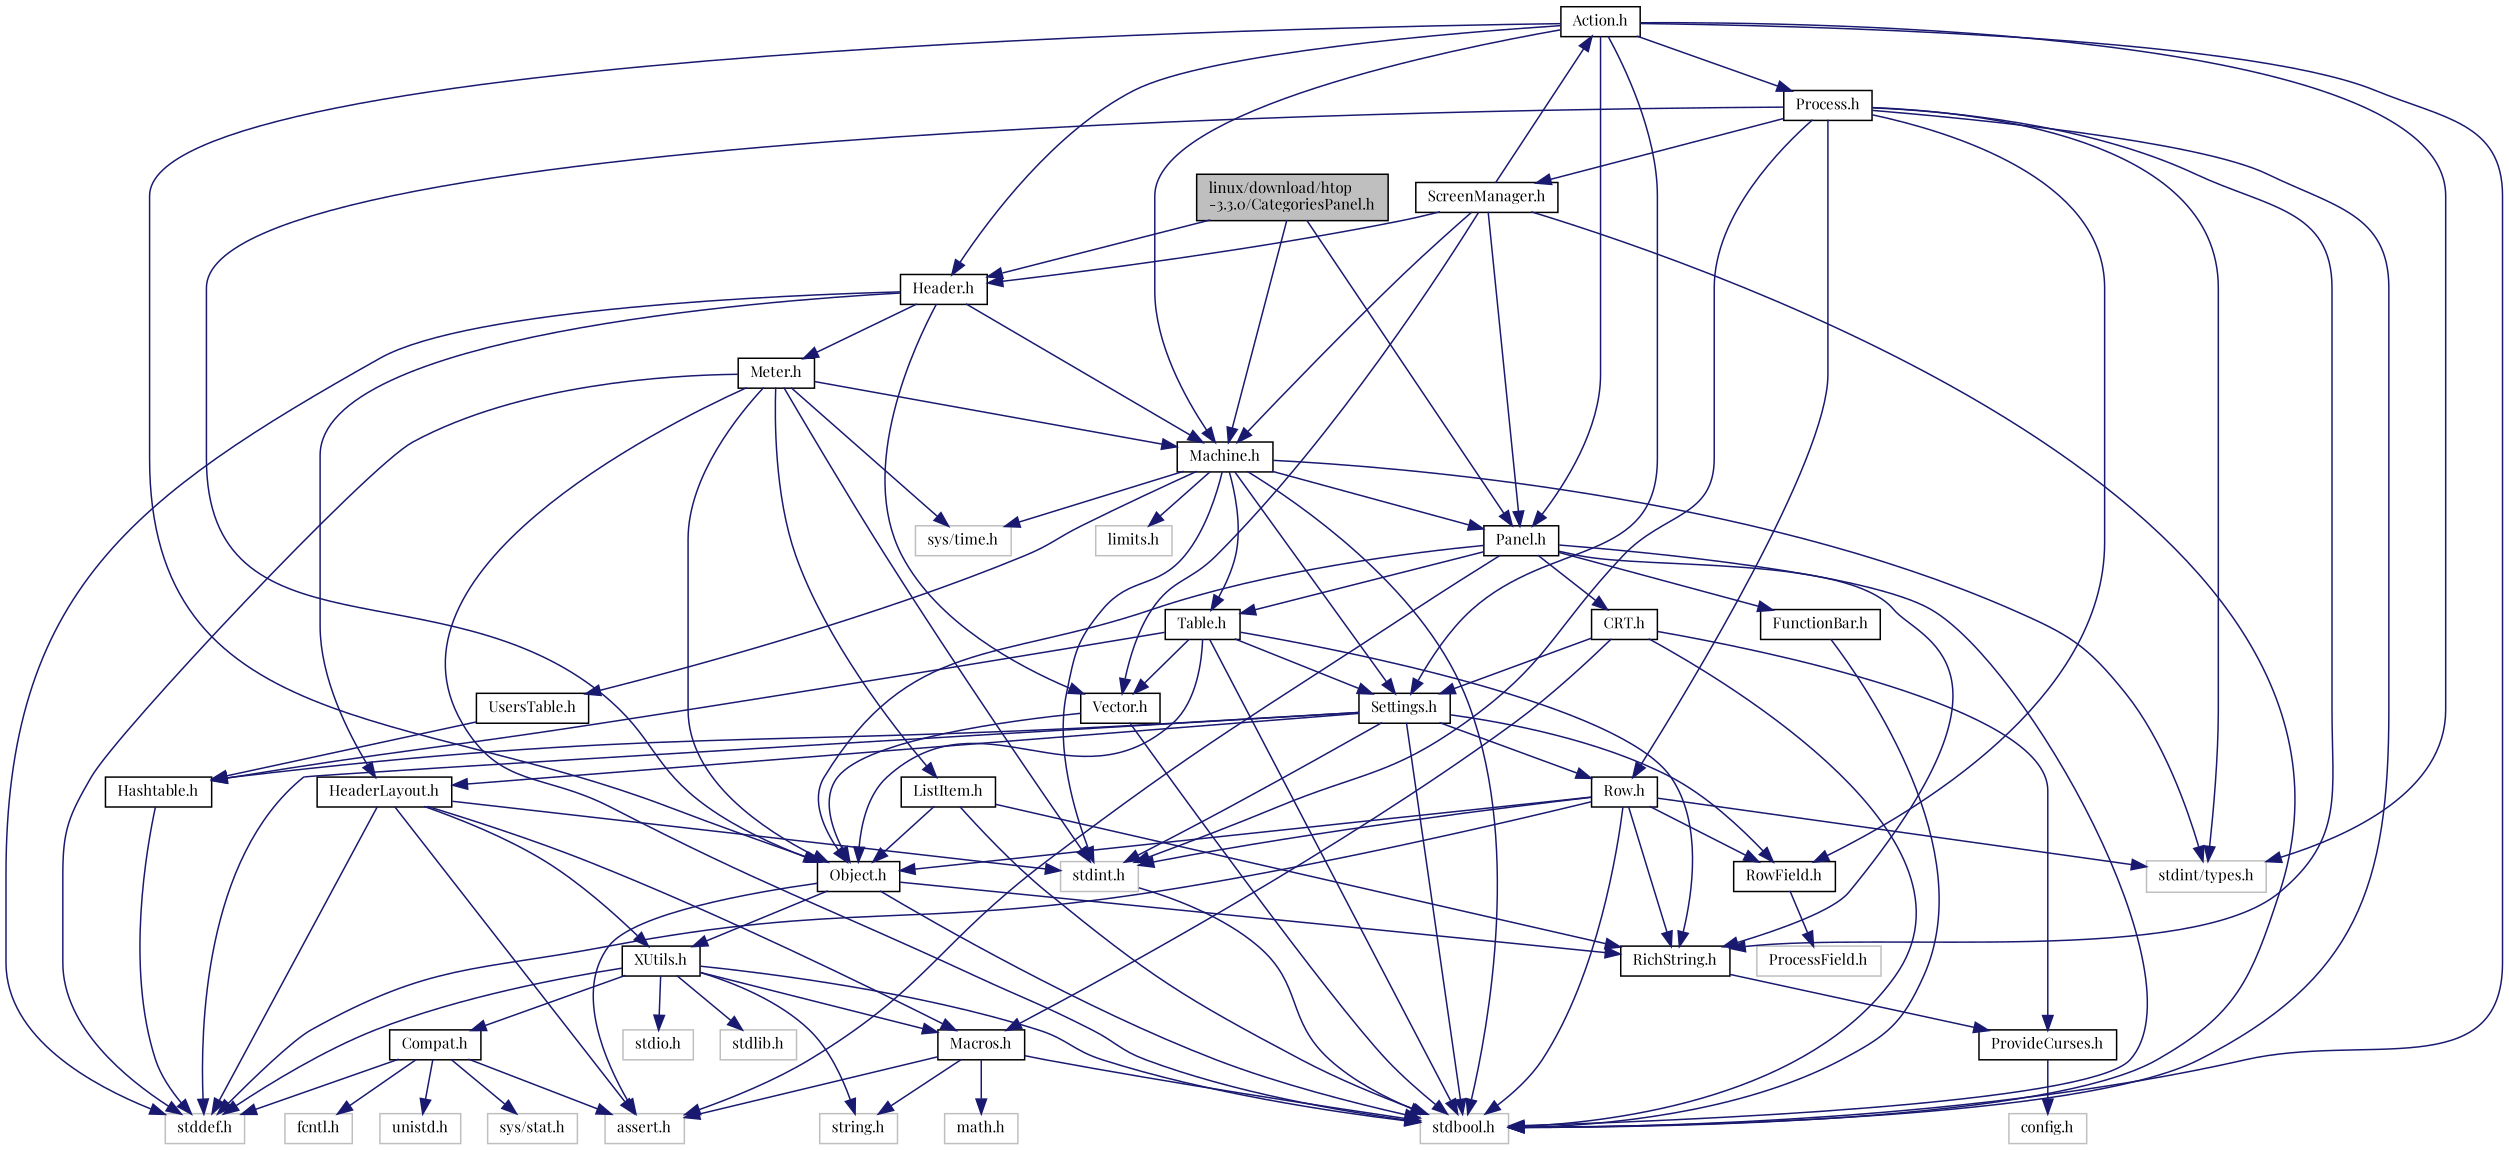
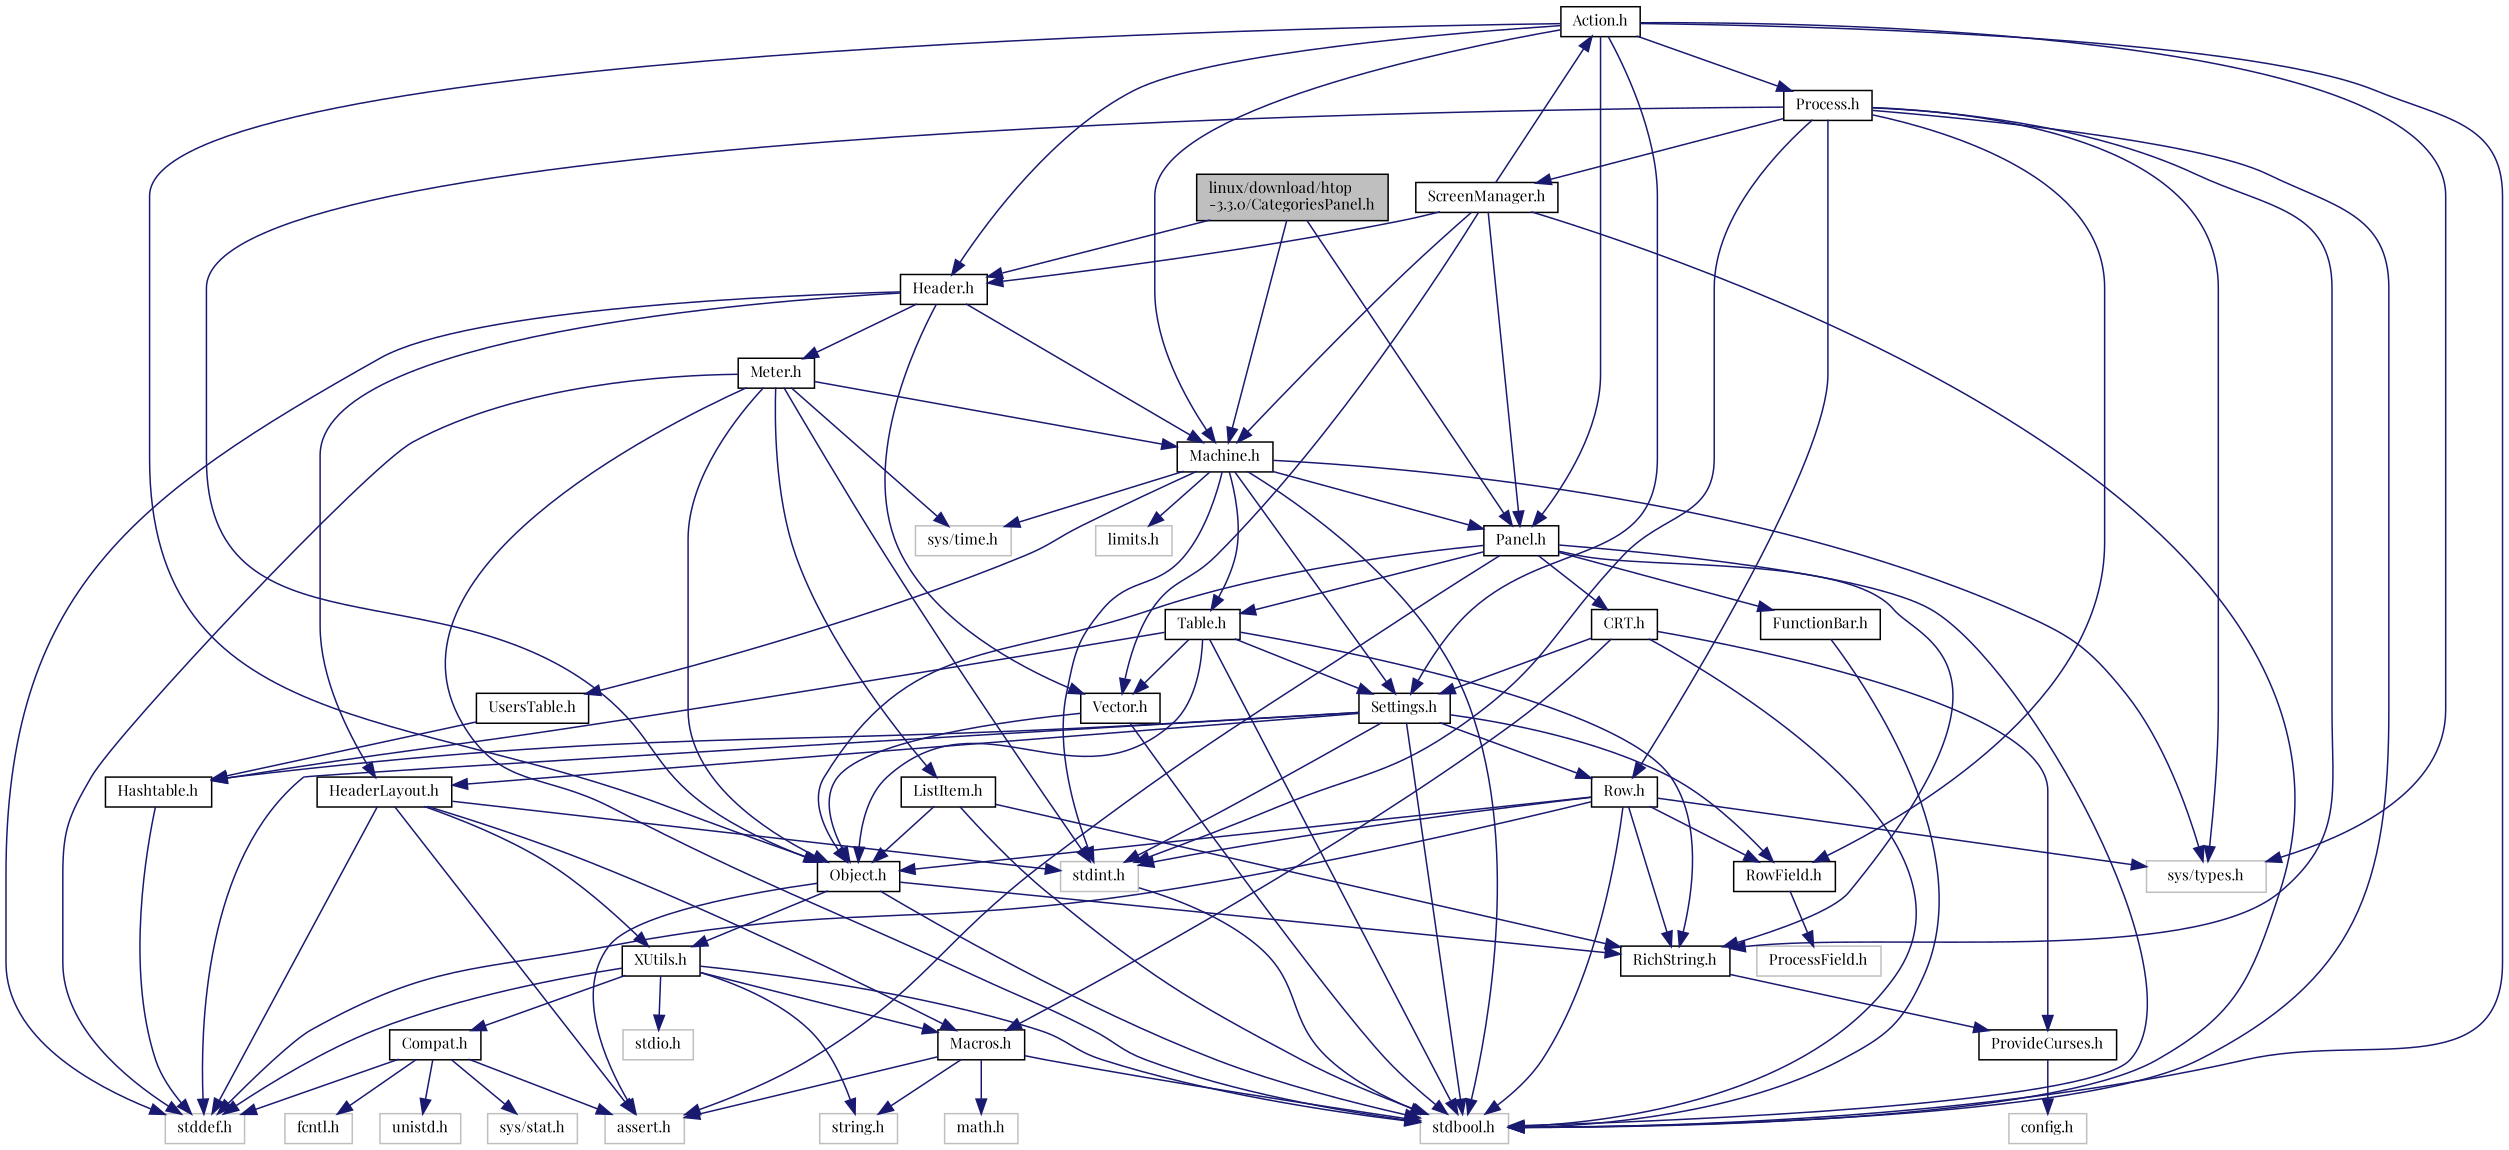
node "stdint/types.h": label "stdint/types.h" -> "sys/types.h"
node "stdlib.h": removed
